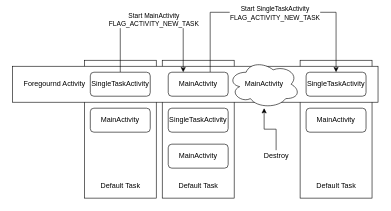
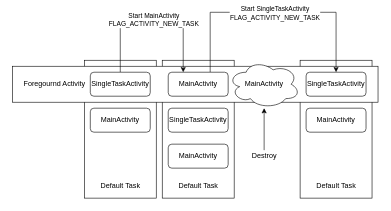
node "Destroy": moved (276, 156) -> (264, 156)
